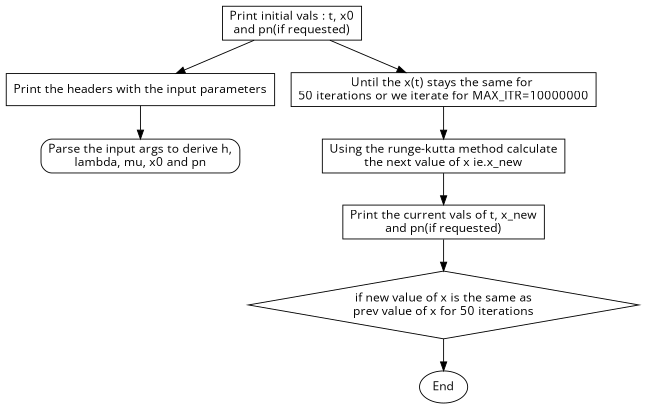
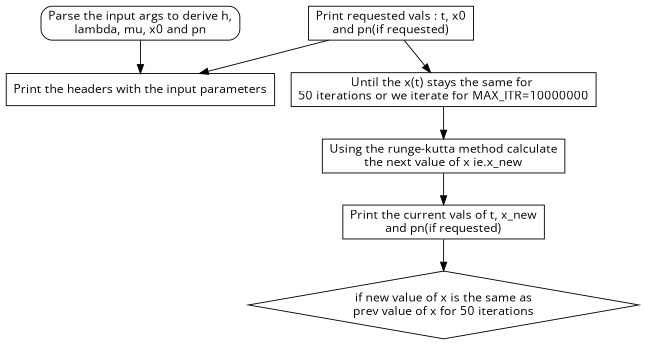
node "Print initial vals : t, x0 and pn(if requested)": label "Print initial vals : t, x0 and pn(if requested)" -> "Print requested vals : t, x0 and pn(if requested)"
edge "Print the headers with the input parameters" -> "Parse the input args to derive h, lambda, mu, x0 and pn": reversed
node "End": removed
